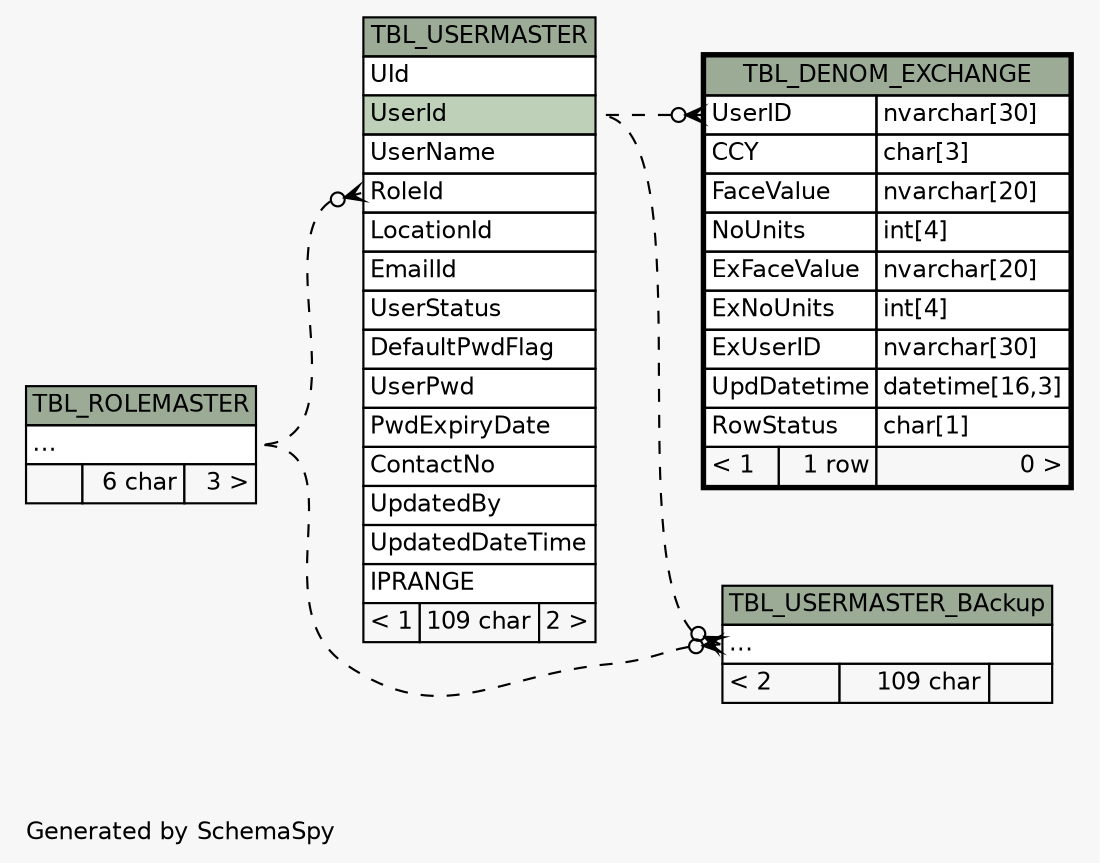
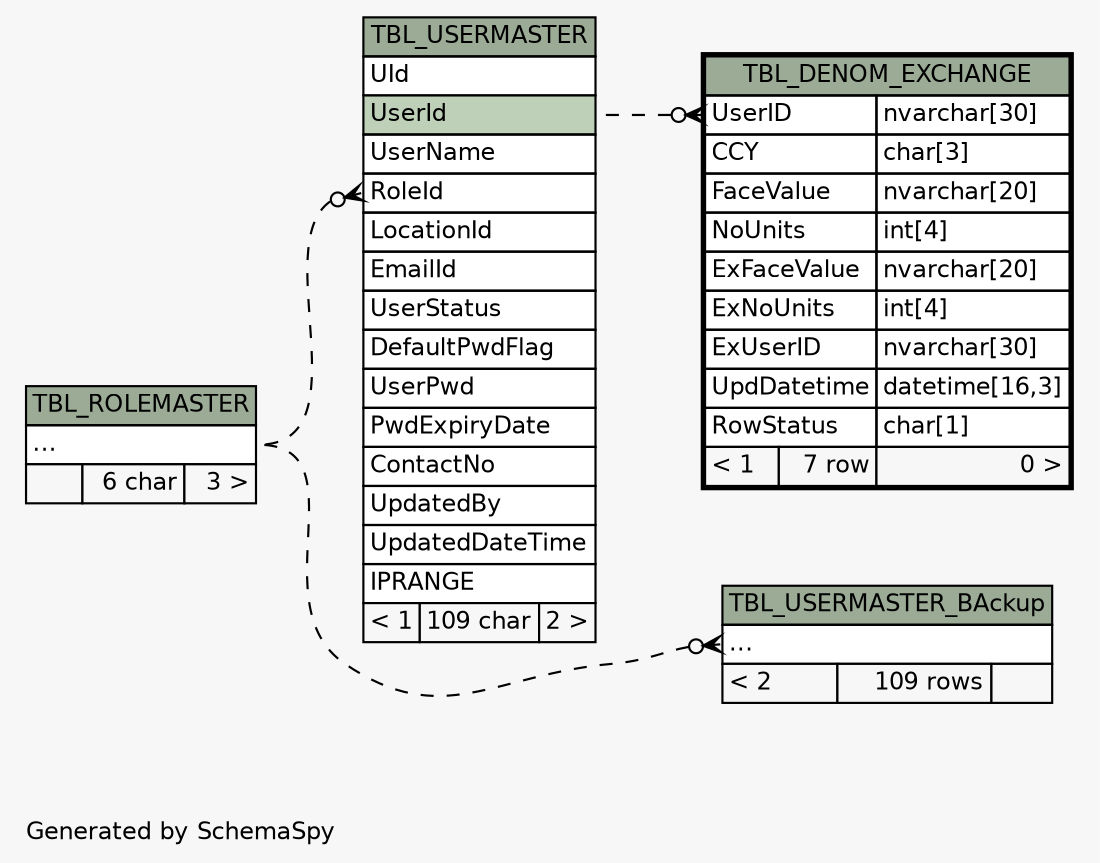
edge "TBL_USERMASTER" -> "TBL_USERMASTER_BAckup": removed
node "TBL_DENOM_EXCHANGE": text "1 row" -> "7 row"
node "TBL_USERMASTER_BAckup": text "109 char" -> "109 rows"
